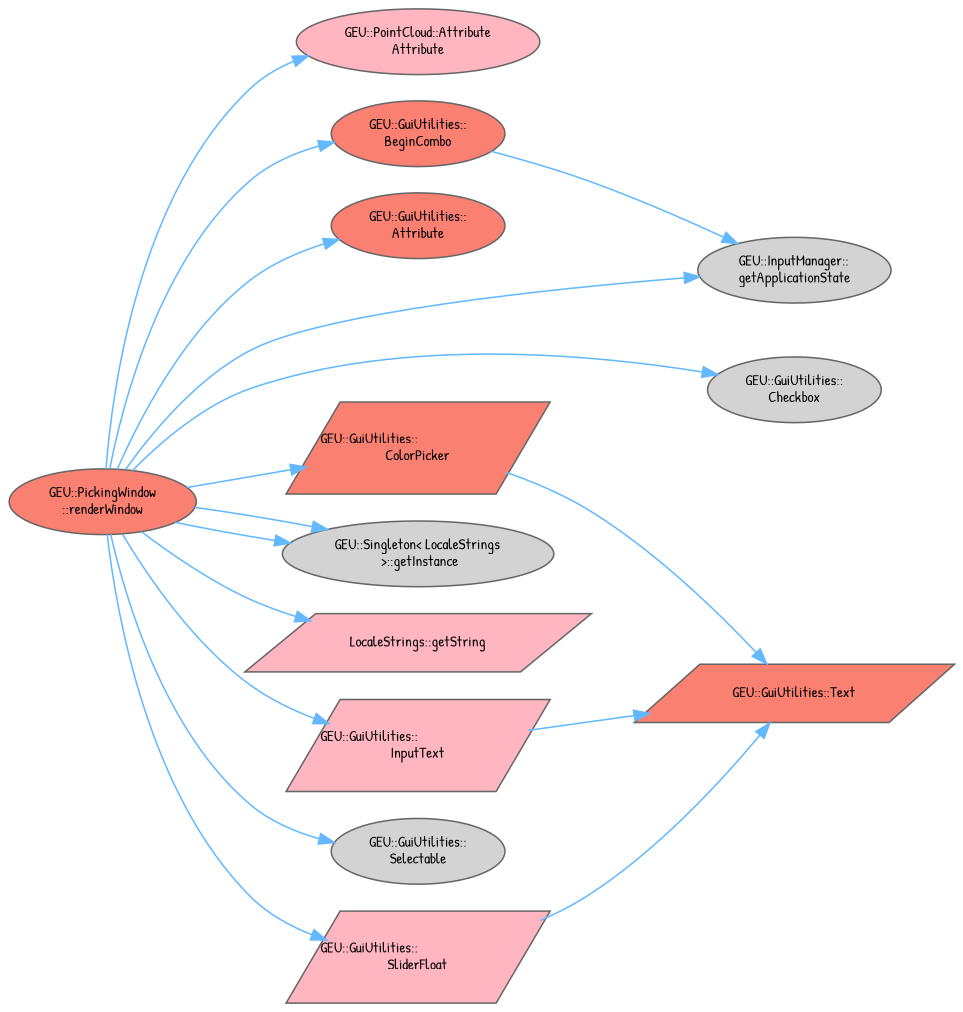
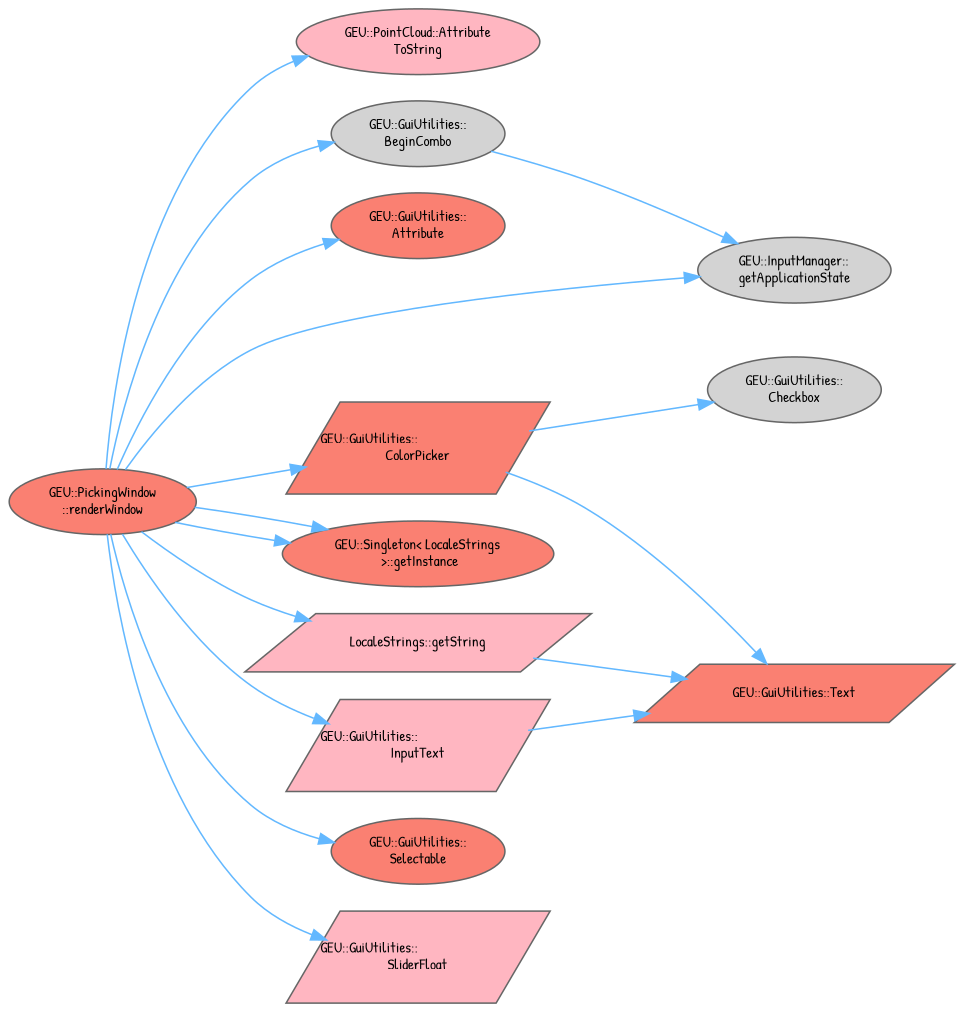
node "GEU::PointCloud::Attribute Attribute": label "GEU::PointCloud::Attribute Attribute" -> "GEU::PointCloud::Attribute ToString"
node "GEU::GuiUtilities:: BeginCombo": fillcolor salmon -> lightgrey
edge "GEU::PickingWindow ::renderWindow" -> "GEU::GuiUtilities:: Checkbox": now "GEU::GuiUtilities:: ColorPicker" -> "GEU::GuiUtilities:: Checkbox"
node "GEU::Singleton< LocaleStrings >::getInstance": fillcolor lightgrey -> salmon
edge "GEU::GuiUtilities:: SliderFloat" -> "GEU::GuiUtilities::Text": now "LocaleStrings::getString" -> "GEU::GuiUtilities::Text"
node "GEU::GuiUtilities:: Selectable": fillcolor lightgrey -> salmon
